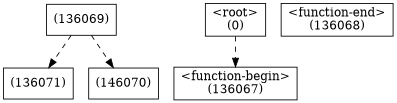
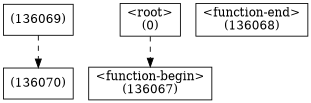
node "(136071)": removed
node "(146070)": label "(146070)" -> "(136070)"
